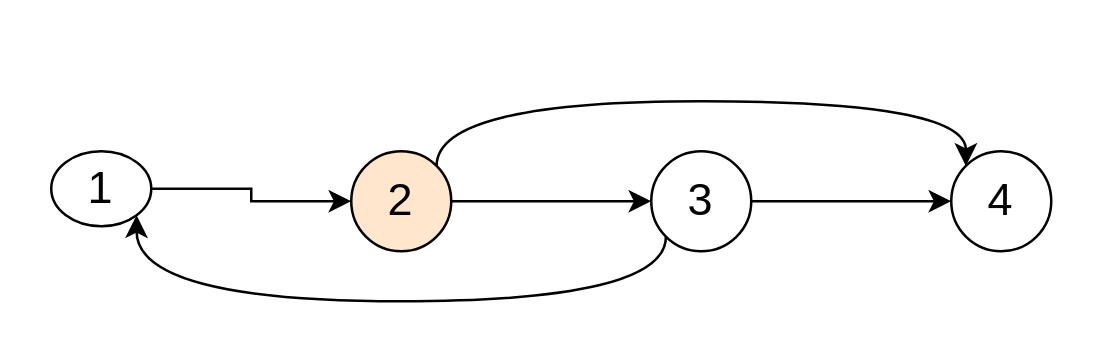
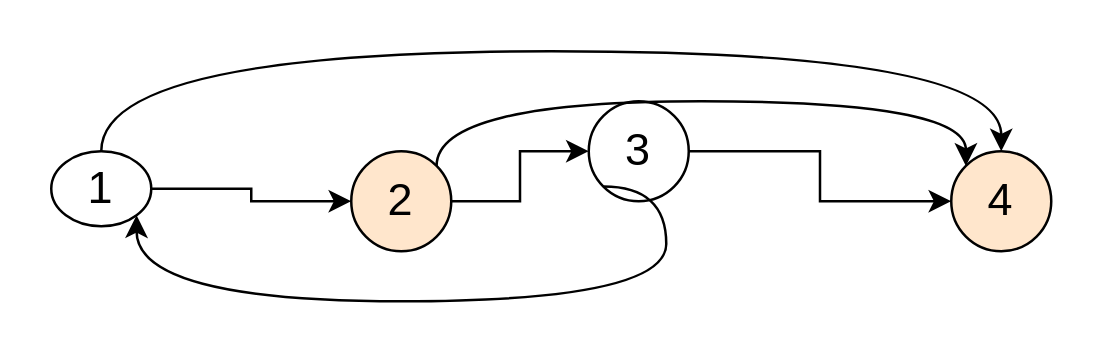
edge "1" -> "4": added
node "3": moved (701, 201) -> (639, 151)
node "4": fillcolor #ffffff -> #ffe6cc
